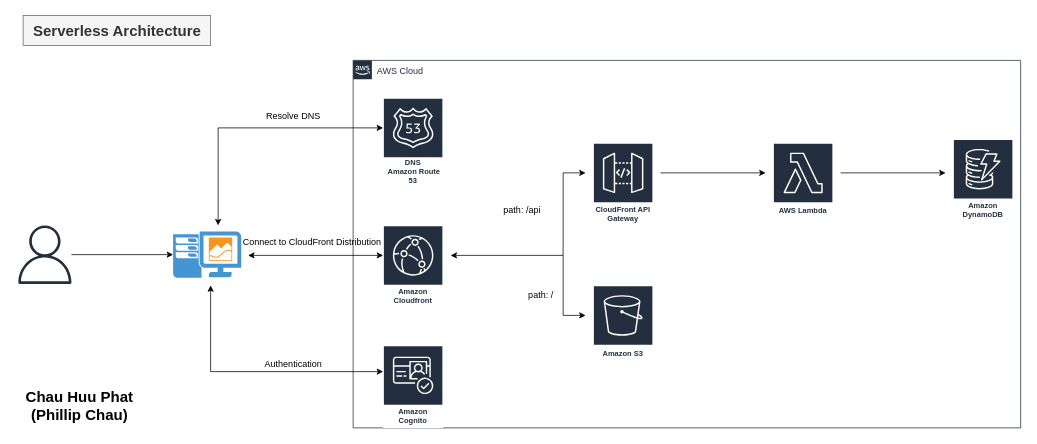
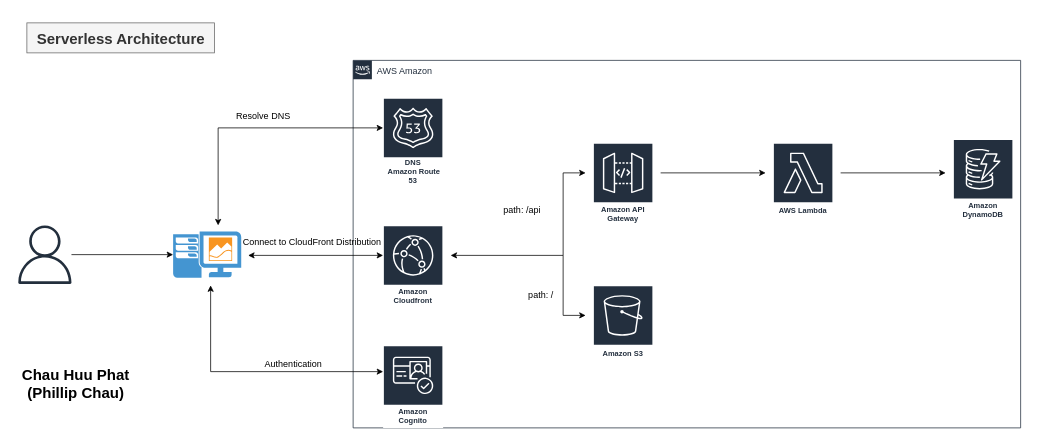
node "Serverless Architecture": moved (117, 30) -> (120, 38)
node "AWS Cloud": label "AWS Cloud" -> "AWS Amazon"
node "Resolve DNS": moved (293, 117) -> (263, 117)
node "CloudFront API Gateway": label "CloudFront API Gateway" -> "Amazon API Gateway"
node "Chau Huu Phat (Phillip Chau)": moved (79, 405) -> (75, 383)
